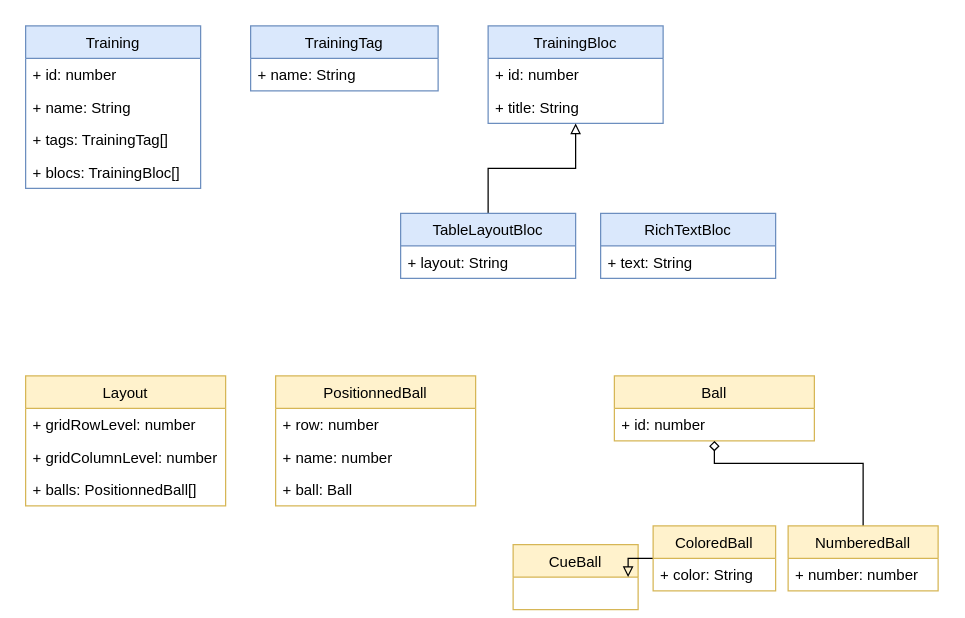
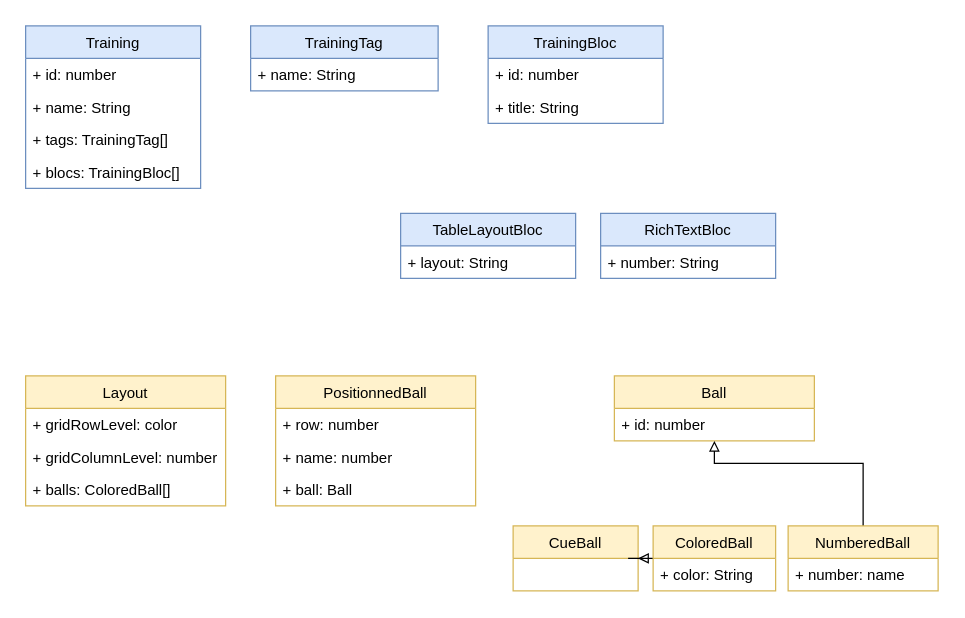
edge "TableLayoutBloc" -> "TrainingBloc": removed
node "+ text: String": label "+ text: String" -> "+ number: String"
node "+ gridRowLevel: number": label "+ gridRowLevel: number" -> "+ gridRowLevel: color"
edge "NumberedBall" -> "Ball": arrowhead diamond -> block
node "+ balls: PositionnedBall[]": label "+ balls: PositionnedBall[]" -> "+ balls: ColoredBall[]"
node "+ number: number": label "+ number: number" -> "+ number: name"
node "CueBall": moved (576, 577) -> (576, 558)
